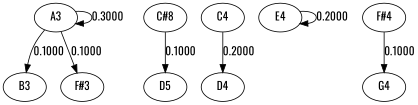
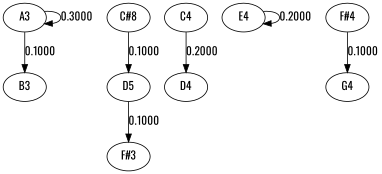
edge "A3" -- "F#3": now "D5" -- "F#3"
